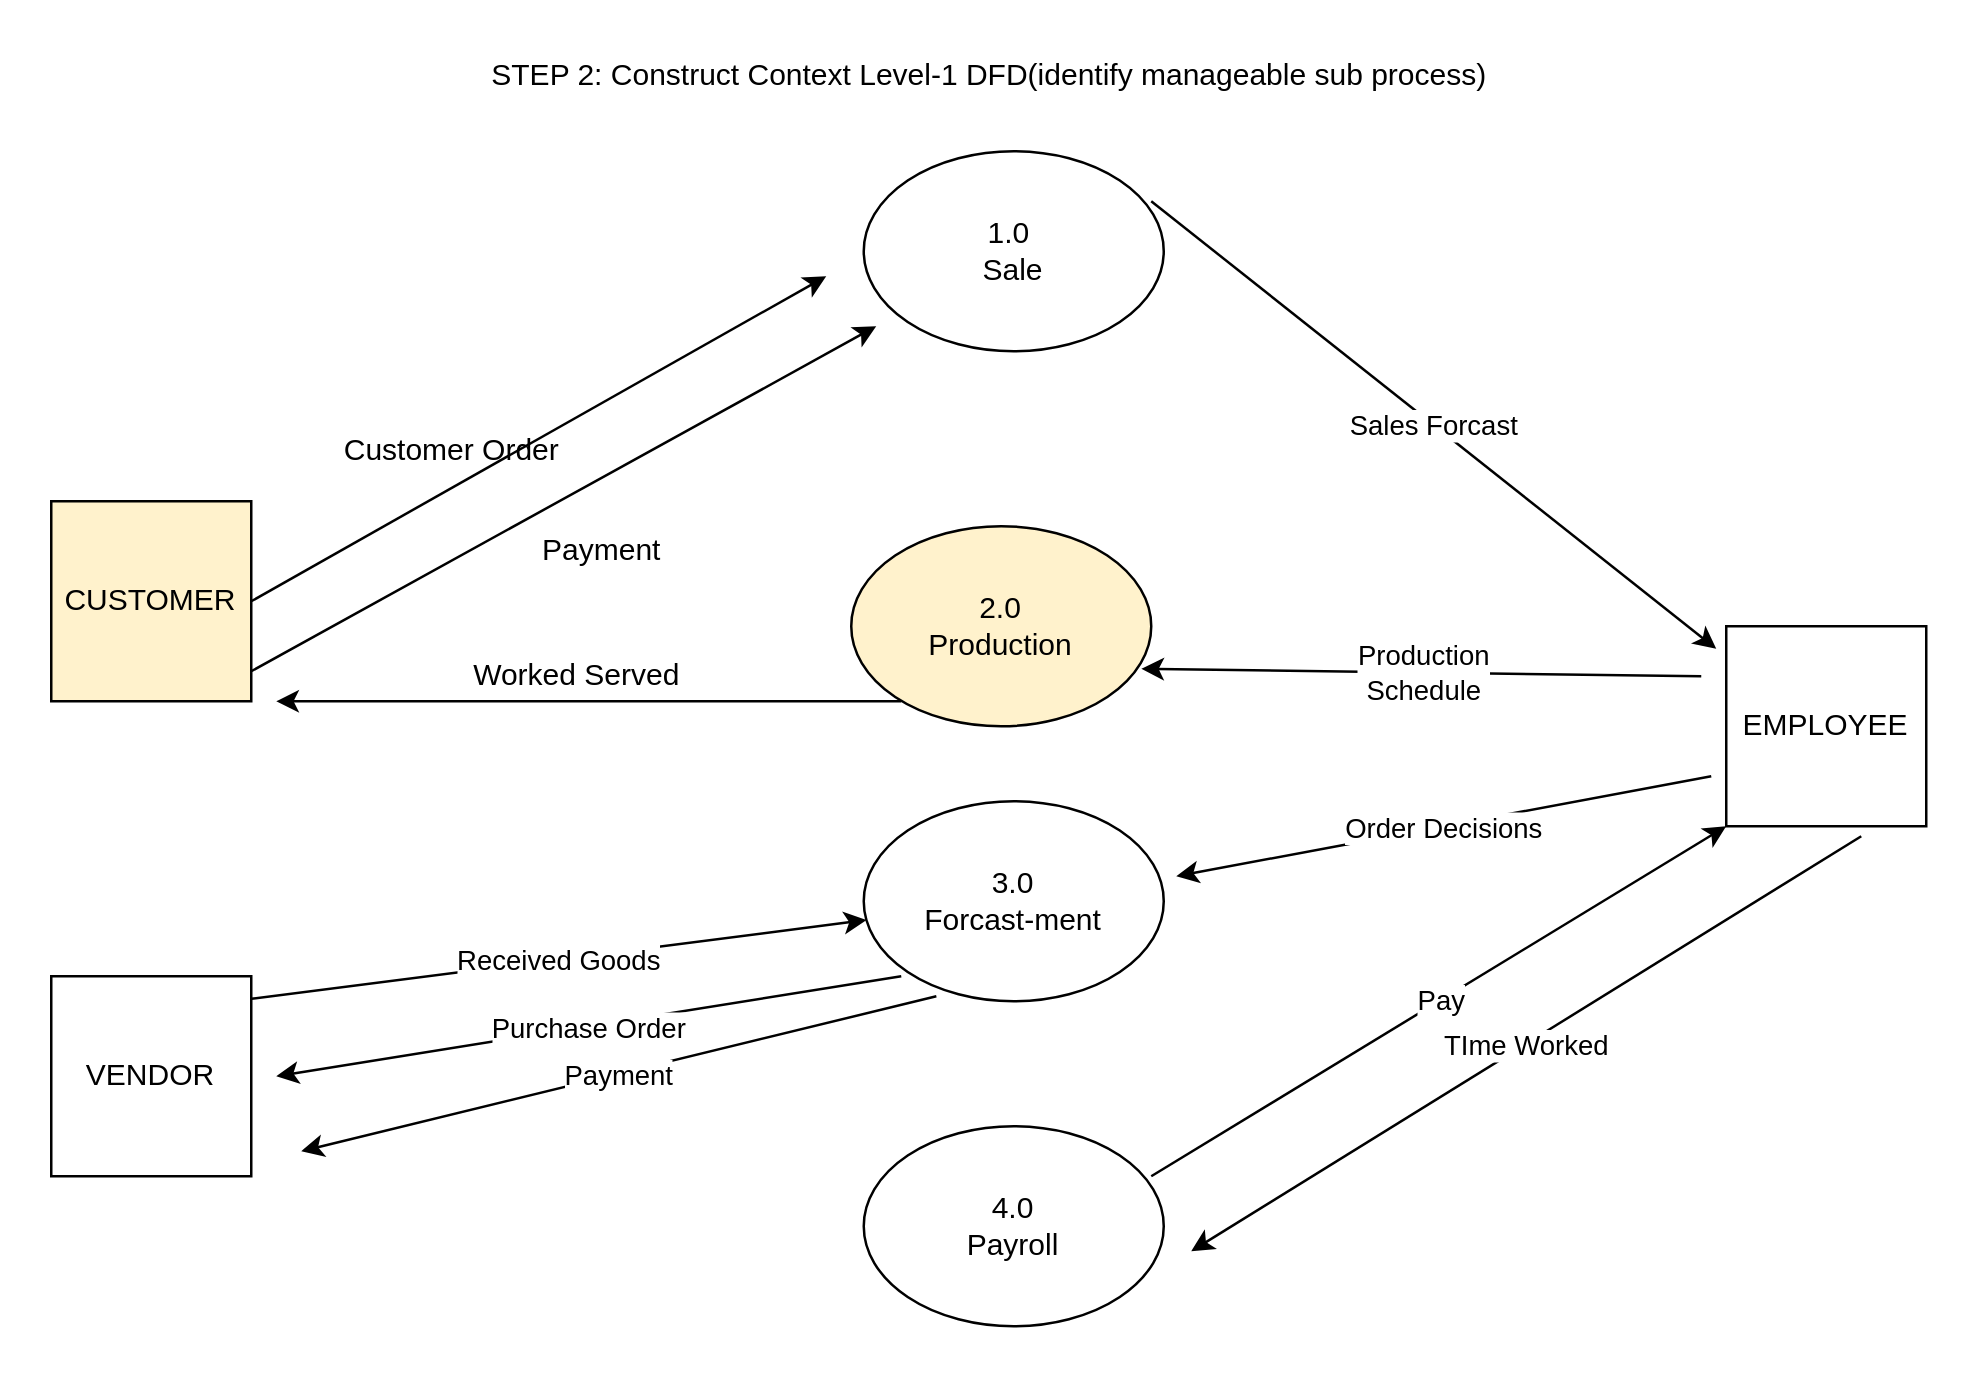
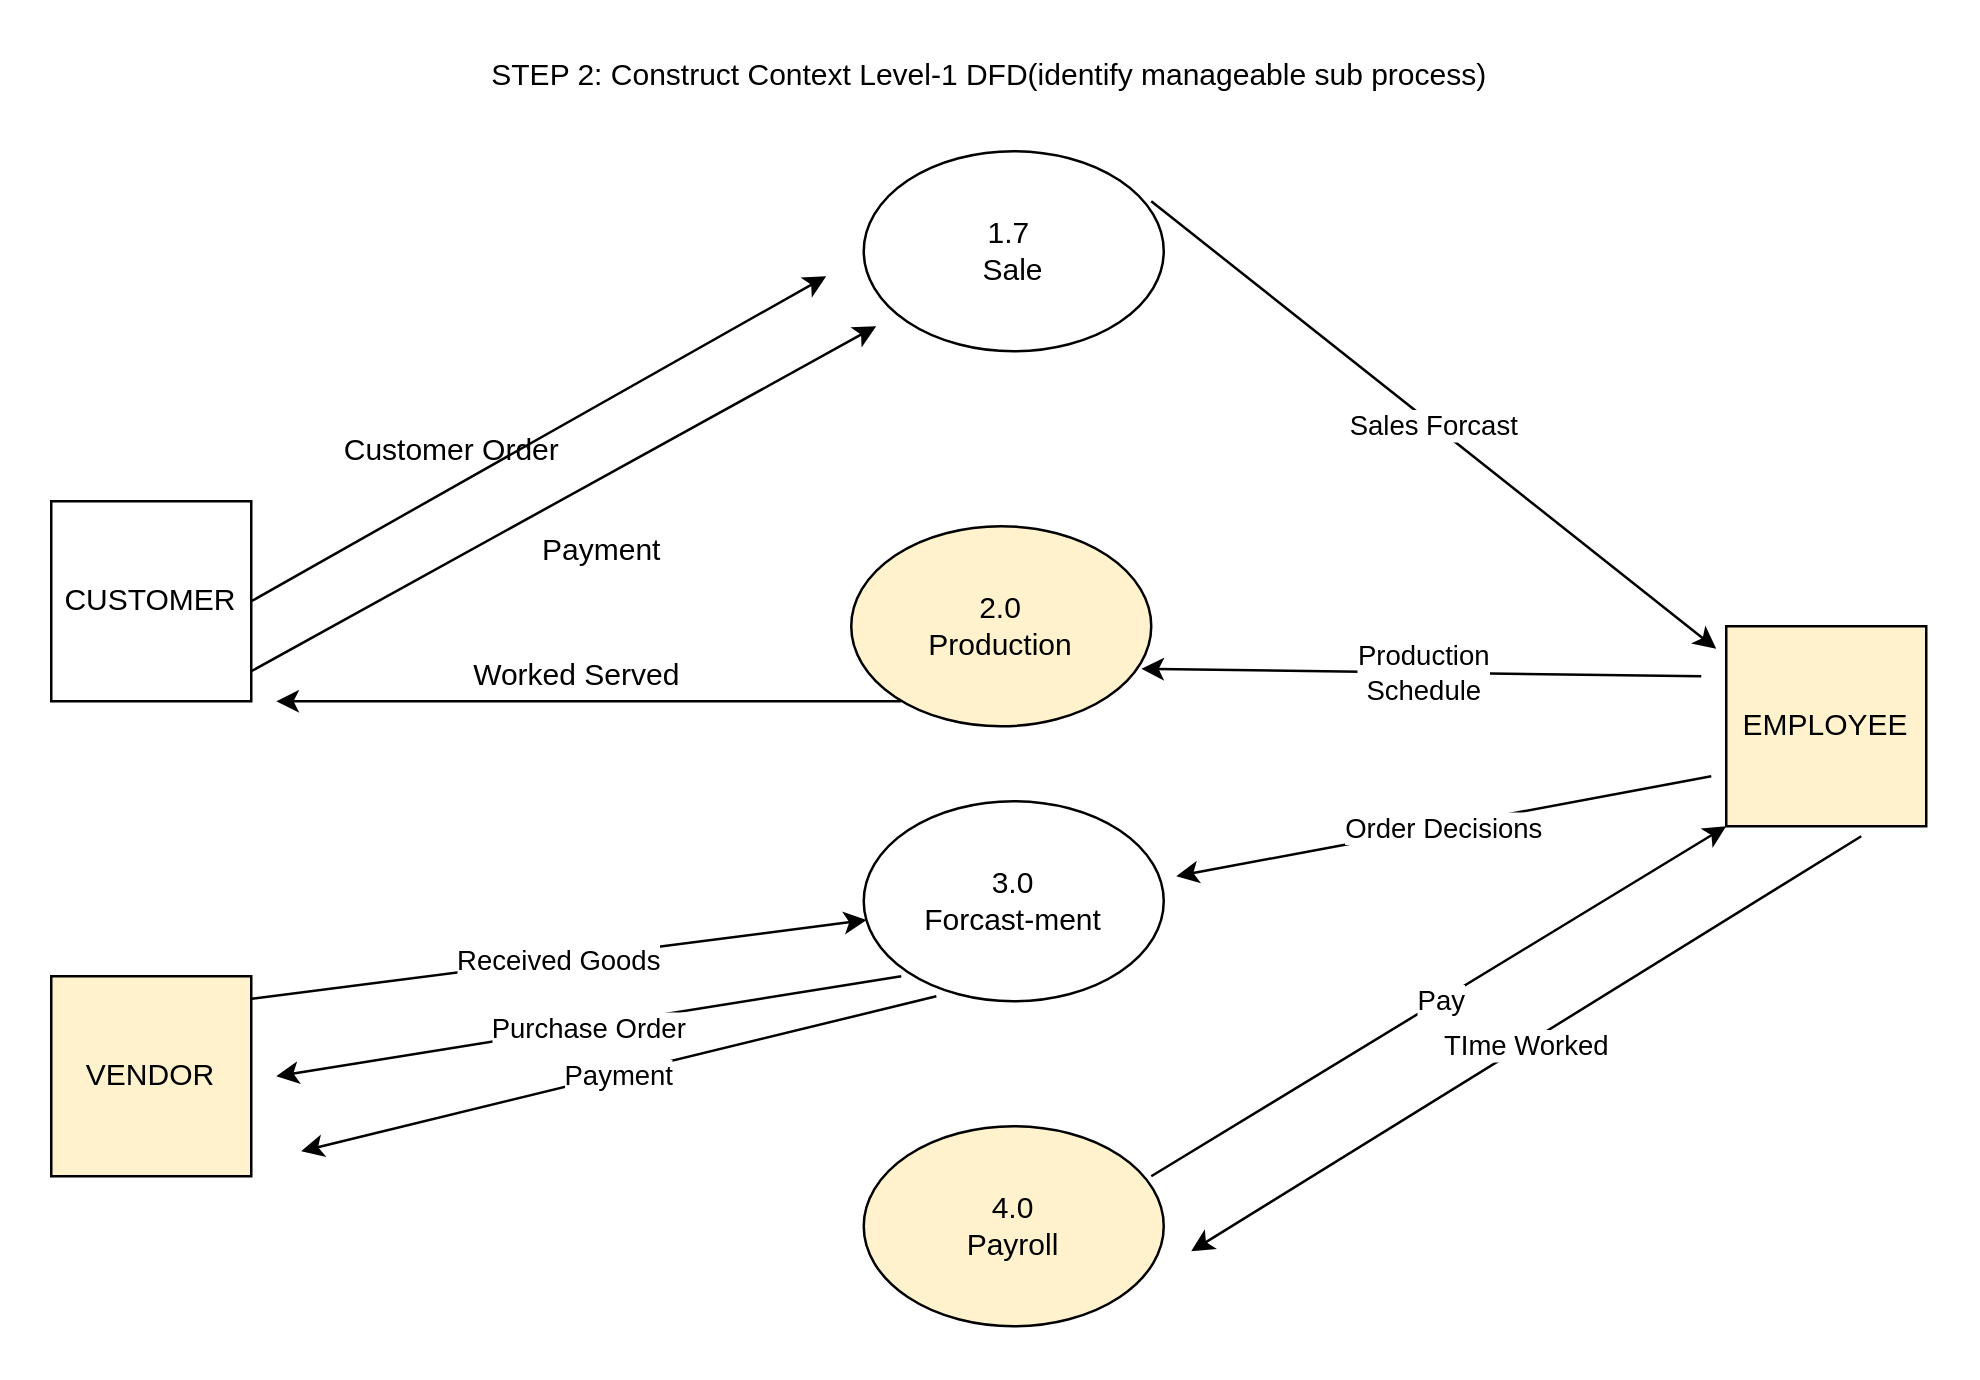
node "1.0 Sale": label "1.0 Sale" -> "1.7 Sale"
node "CUSTOMER": fillcolor #fff2cc -> #ffffff
node "EMPLOYEE": fillcolor #ffffff -> #fff2cc
node "VENDOR": fillcolor #ffffff -> #fff2cc
node "4.0 Payroll": fillcolor #ffffff -> #fff2cc
